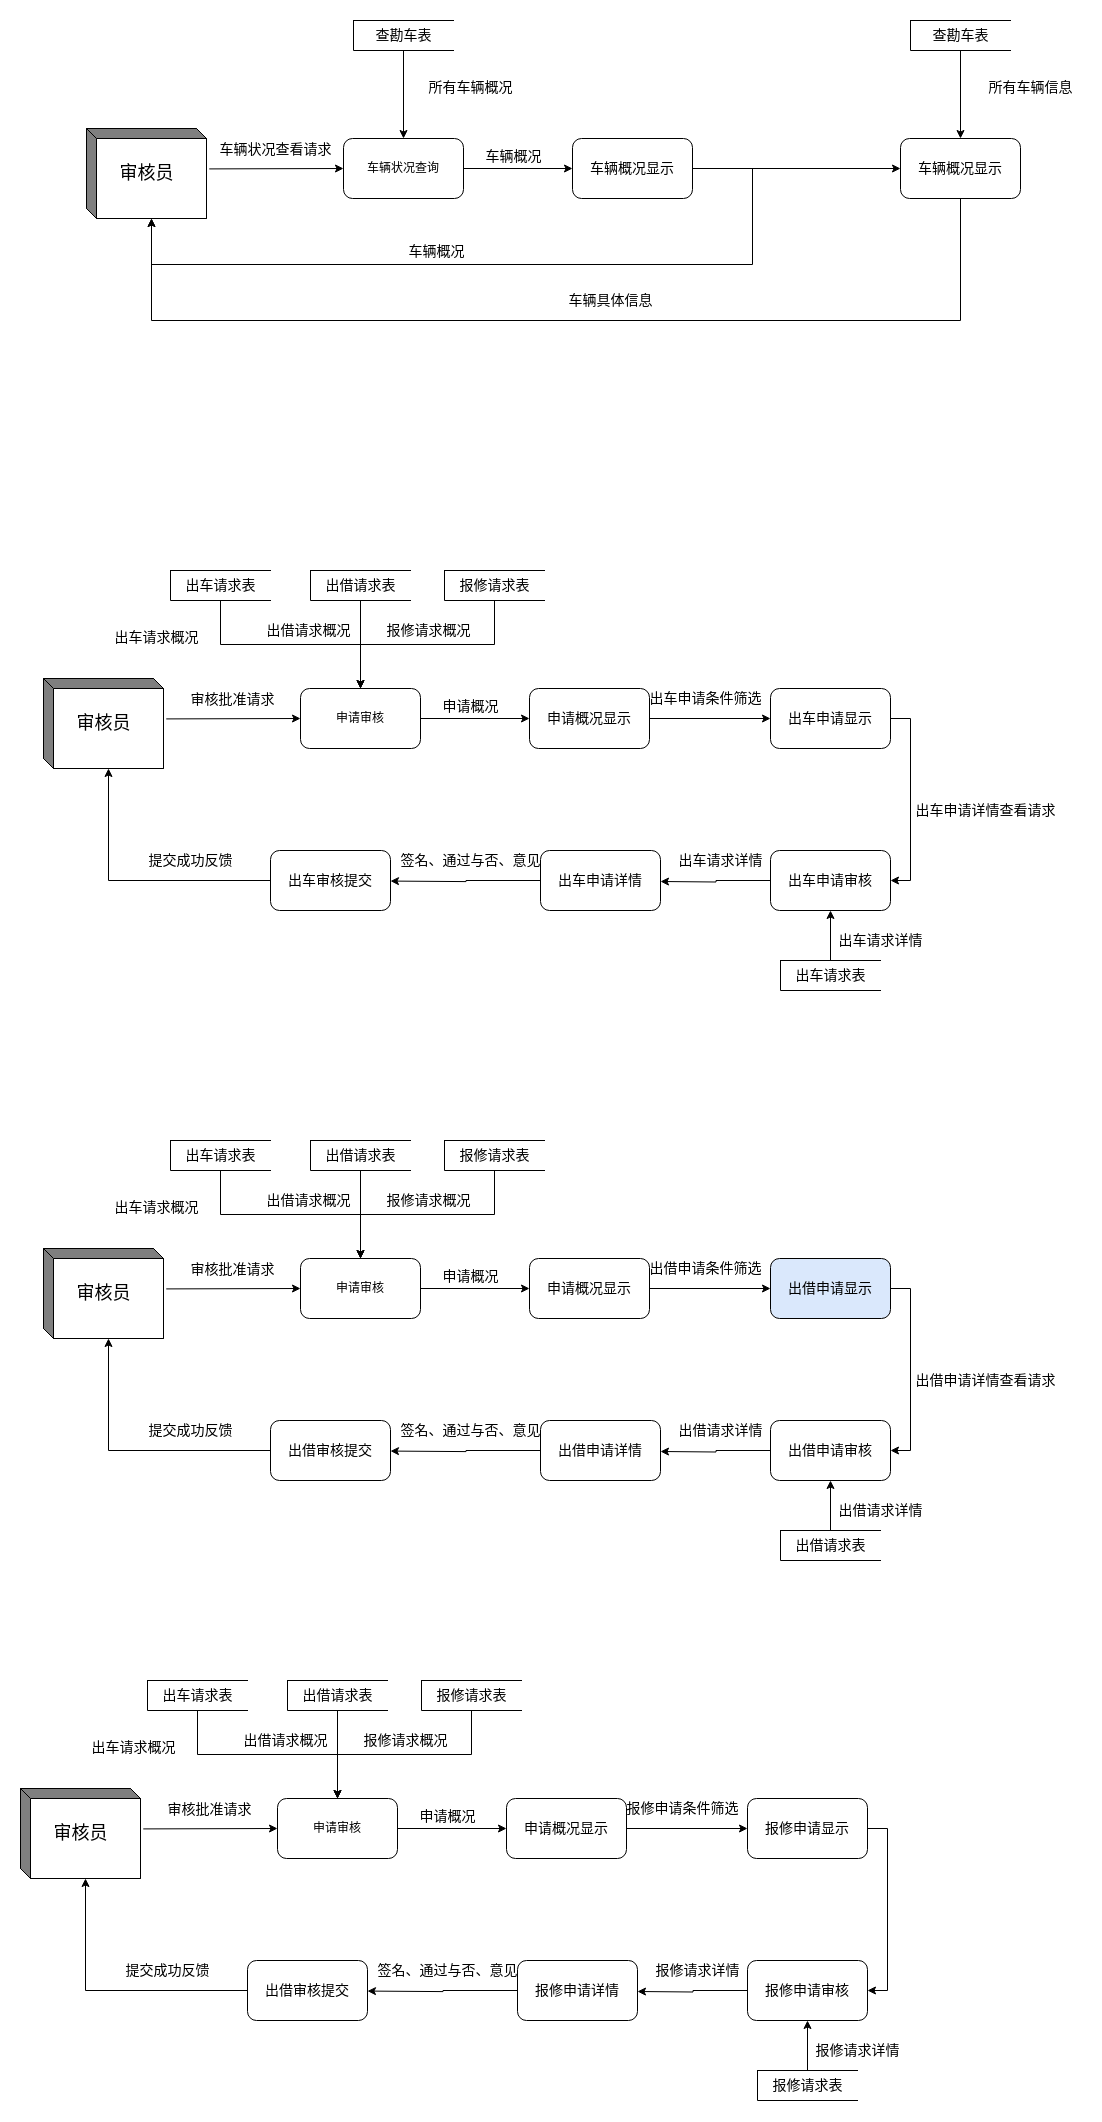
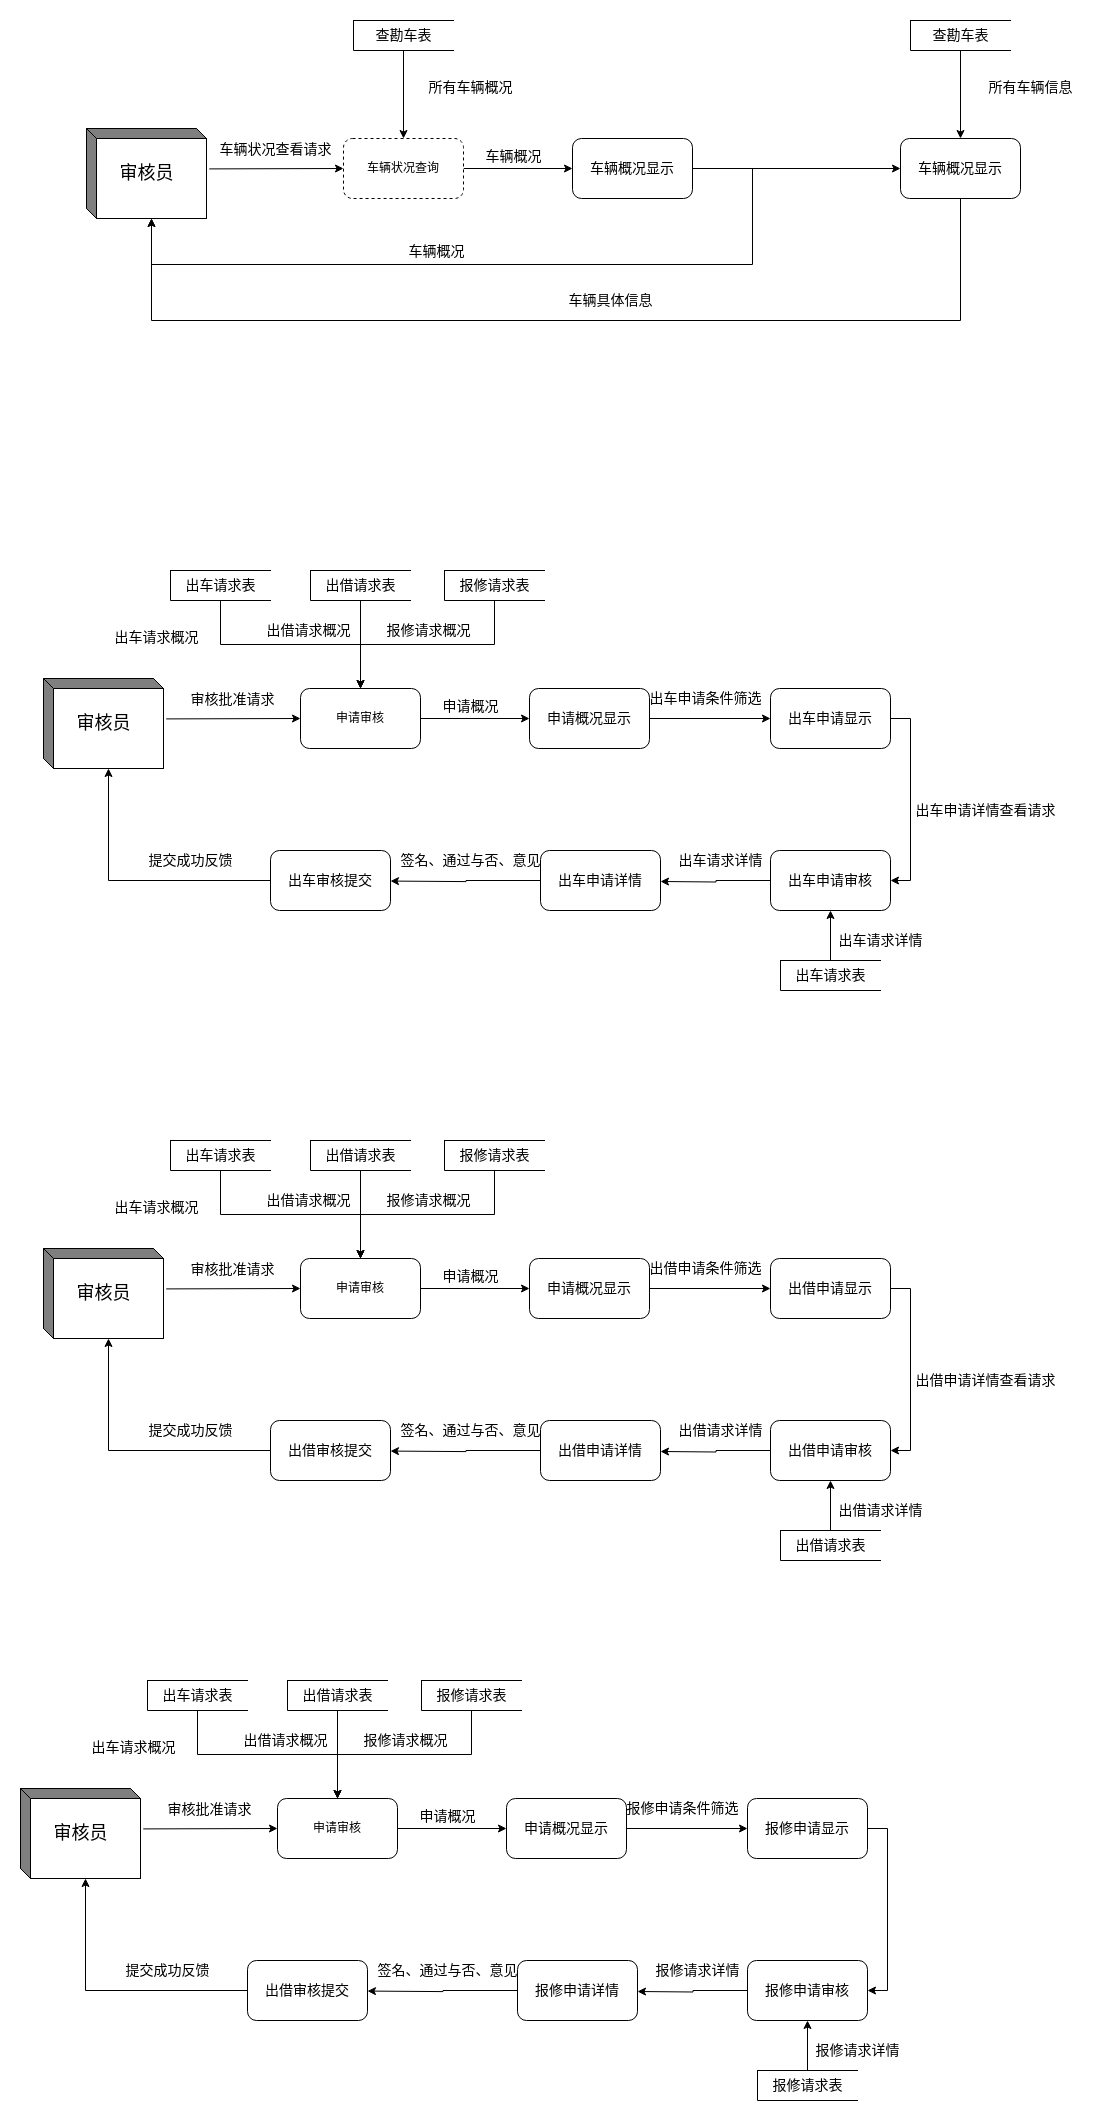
node "车辆状况查询": style solid -> dashed
node "出借申请显示": fillcolor #dae8fc -> #ffffff
